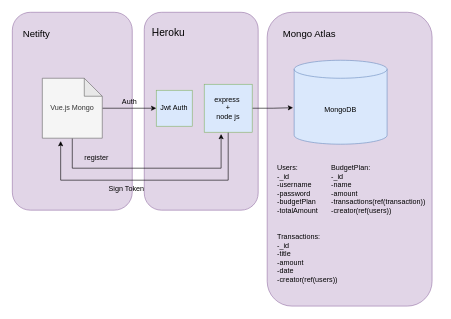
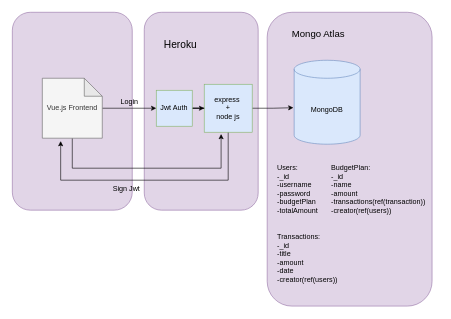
node "Netifty": removed
node "Heroku": moved (168, 33) -> (180, 45)
node "Mongo Atlas": moved (309, 33) -> (318, 33)
node "Auth": label "Auth" -> "Login"
node "MongoDB": size 93x84 -> 66x84
node "Vue.js Mongo": label "Vue.js Mongo" -> "Vue.js Frontend"
edge "Jwt Auth" -> "express + node js": added
node "register": removed
node "Sign Token": label "Sign Token" -> "Sign Jwt"
